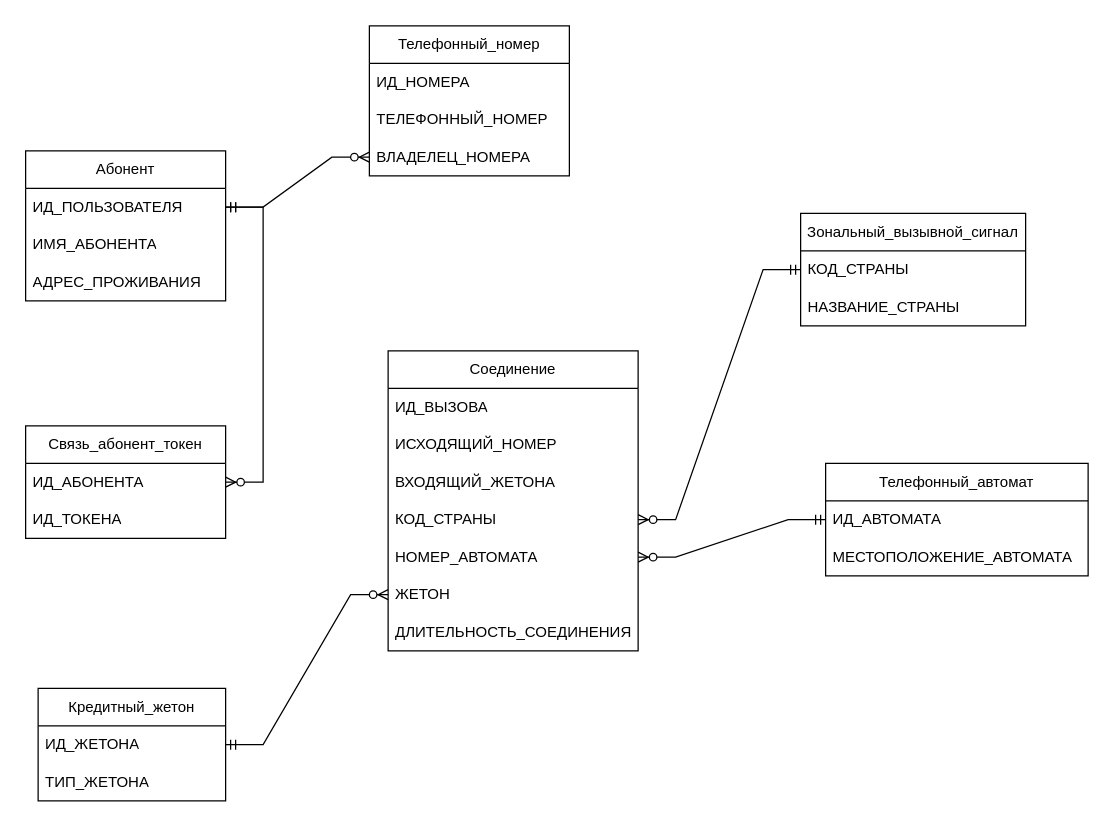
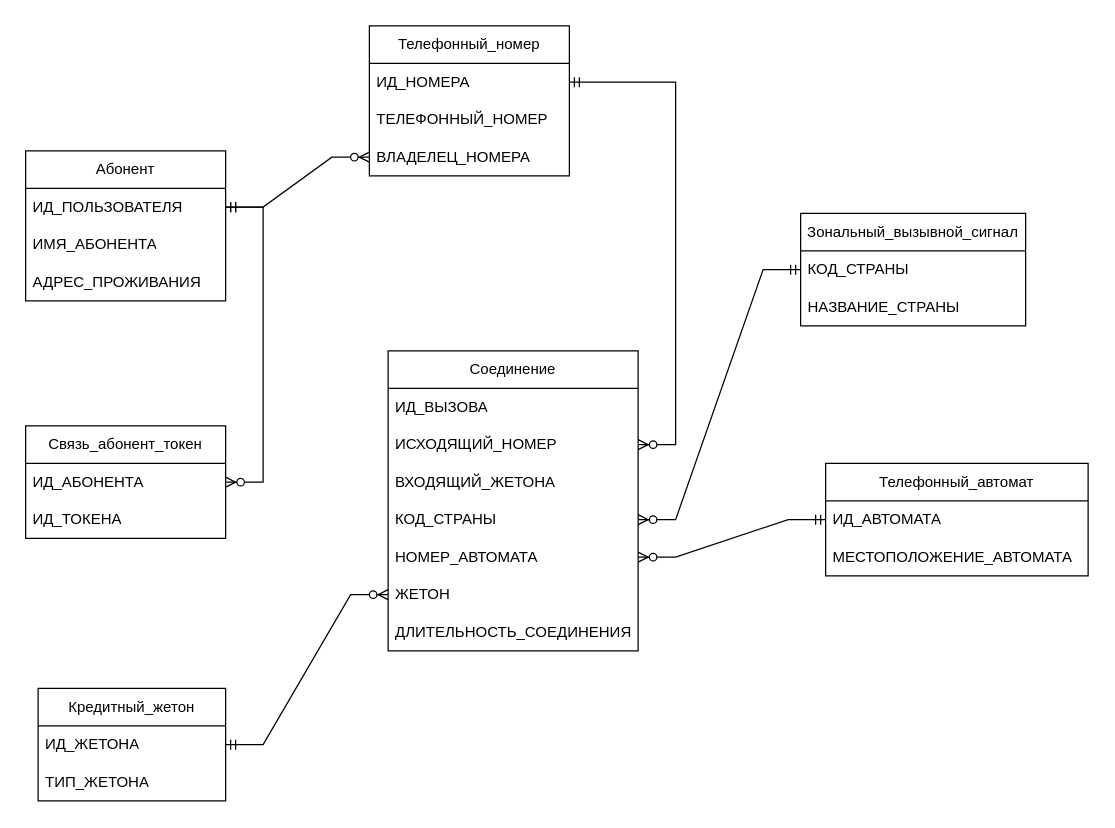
edge "ИД_НОМЕРА" -- "ИСХОДЯЩИЙ_НОМЕР": added
